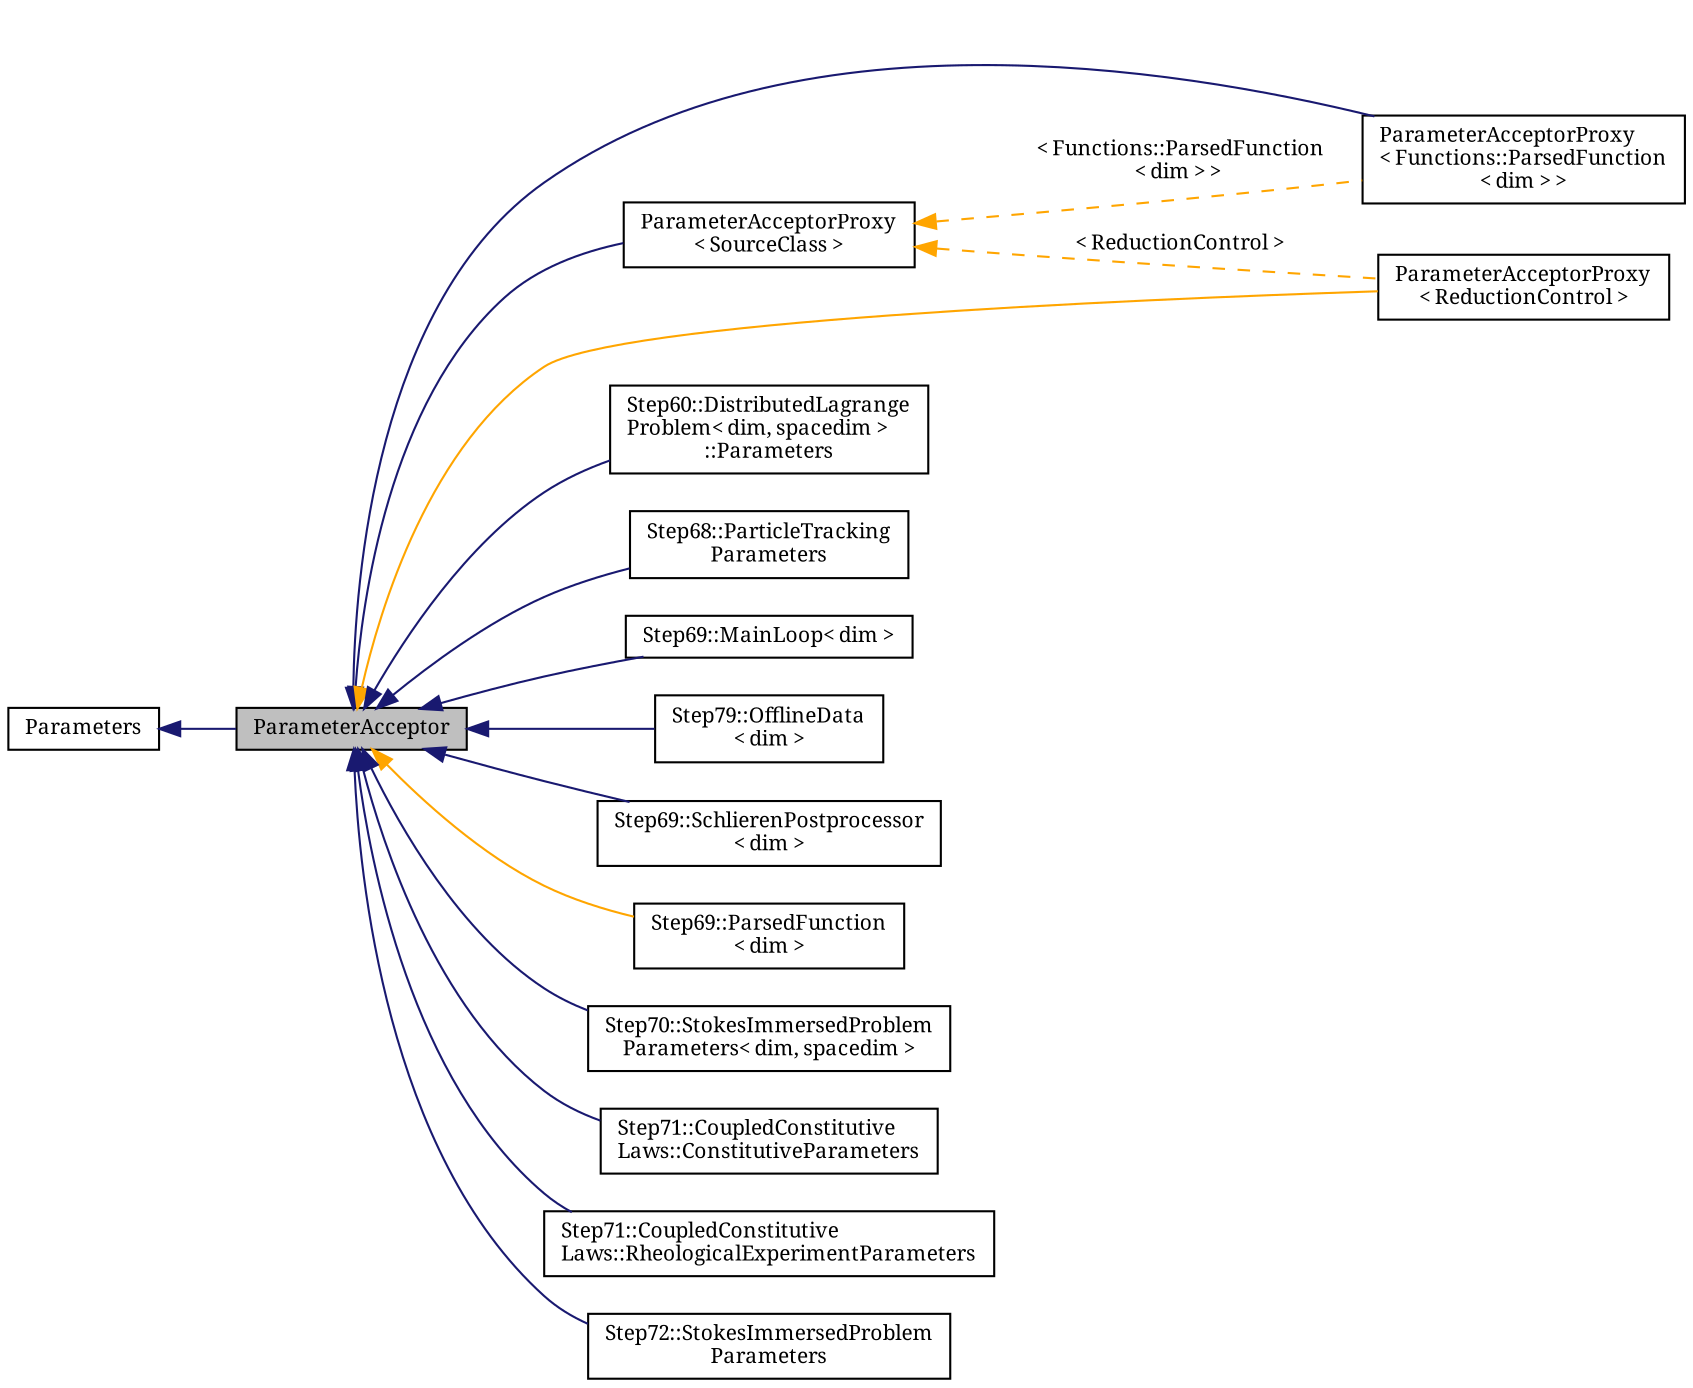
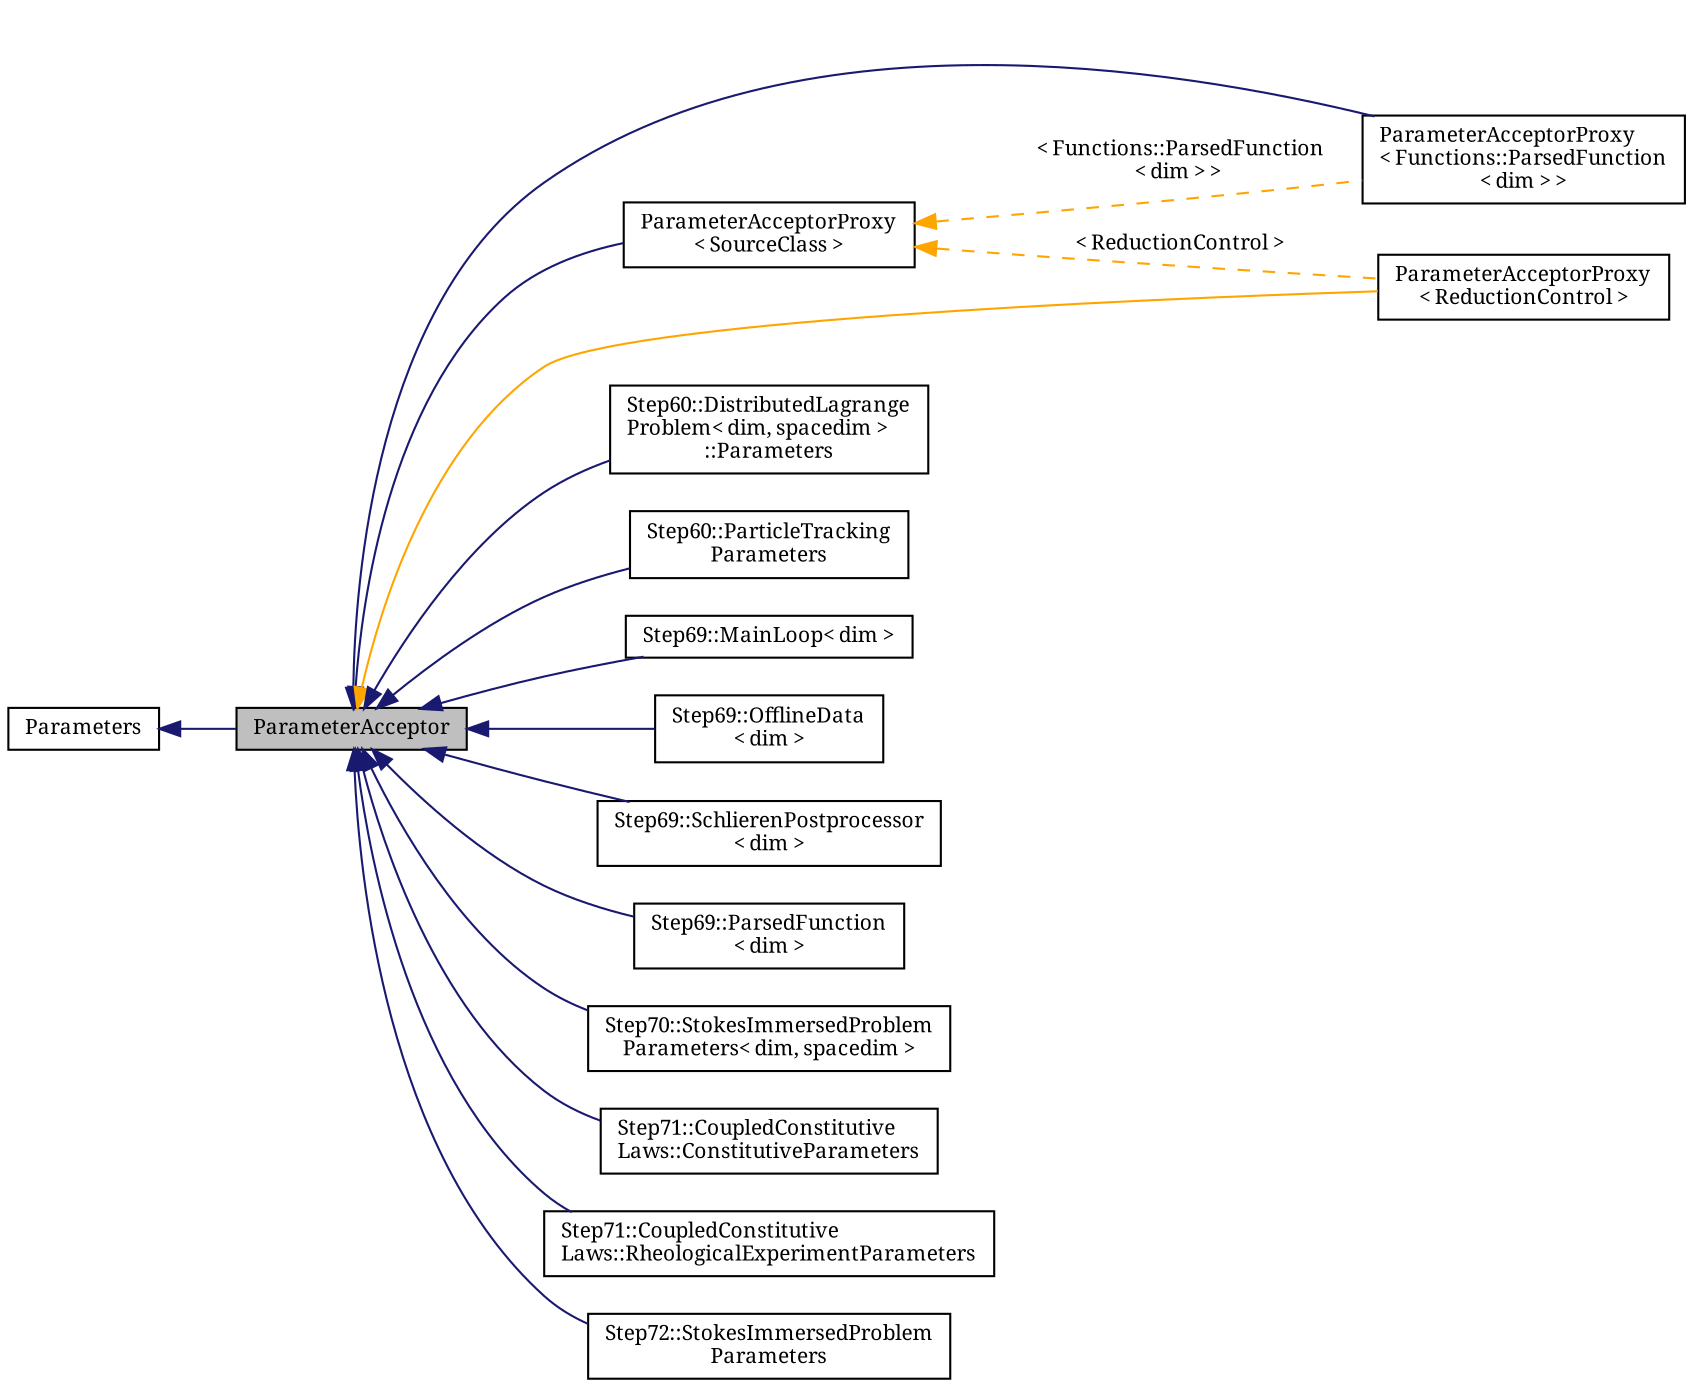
node "Step68::ParticleTracking Parameters": label "Step68::ParticleTracking Parameters" -> "Step60::ParticleTracking Parameters"
node "Step79::OfflineData < dim >": label "Step79::OfflineData < dim >" -> "Step69::OfflineData < dim >"
edge "Step69::ParsedFunction < dim >" -> "ParameterAcceptor": color orange -> midnightblue
